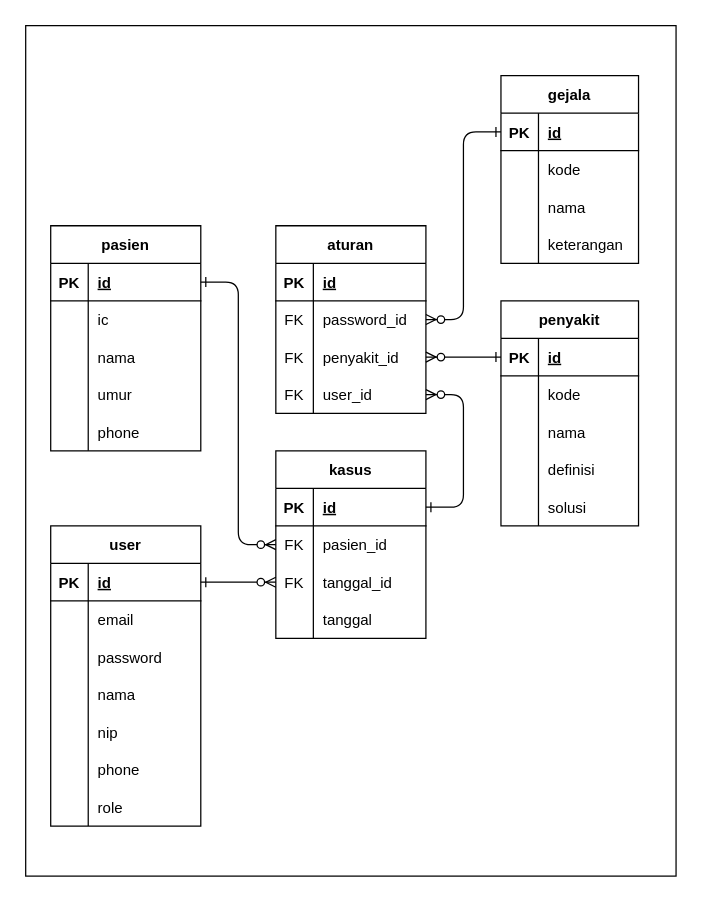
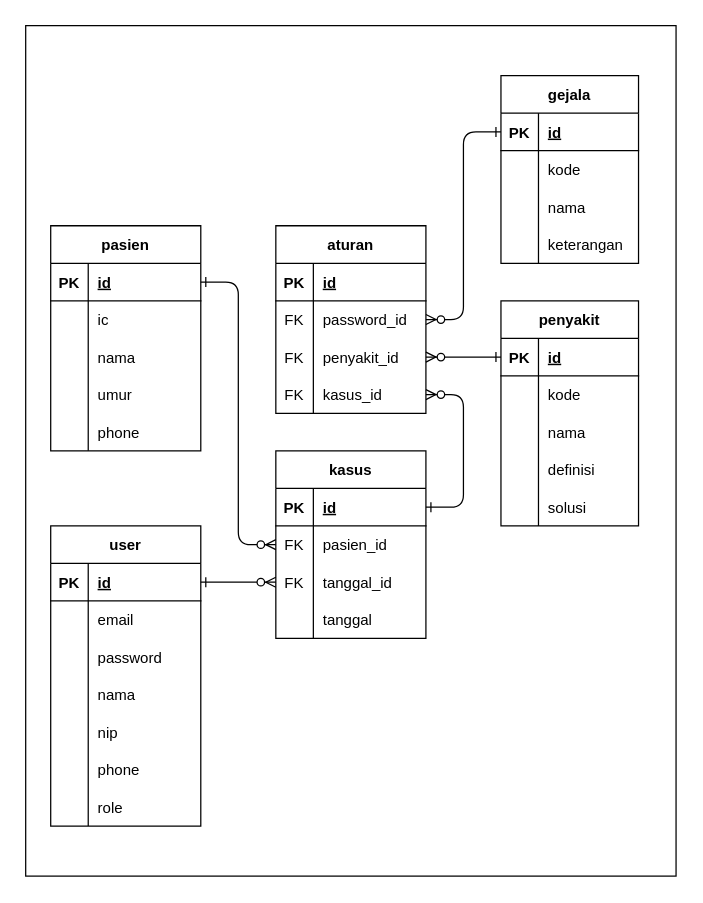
node "user_id": label "user_id" -> "kasus_id"
